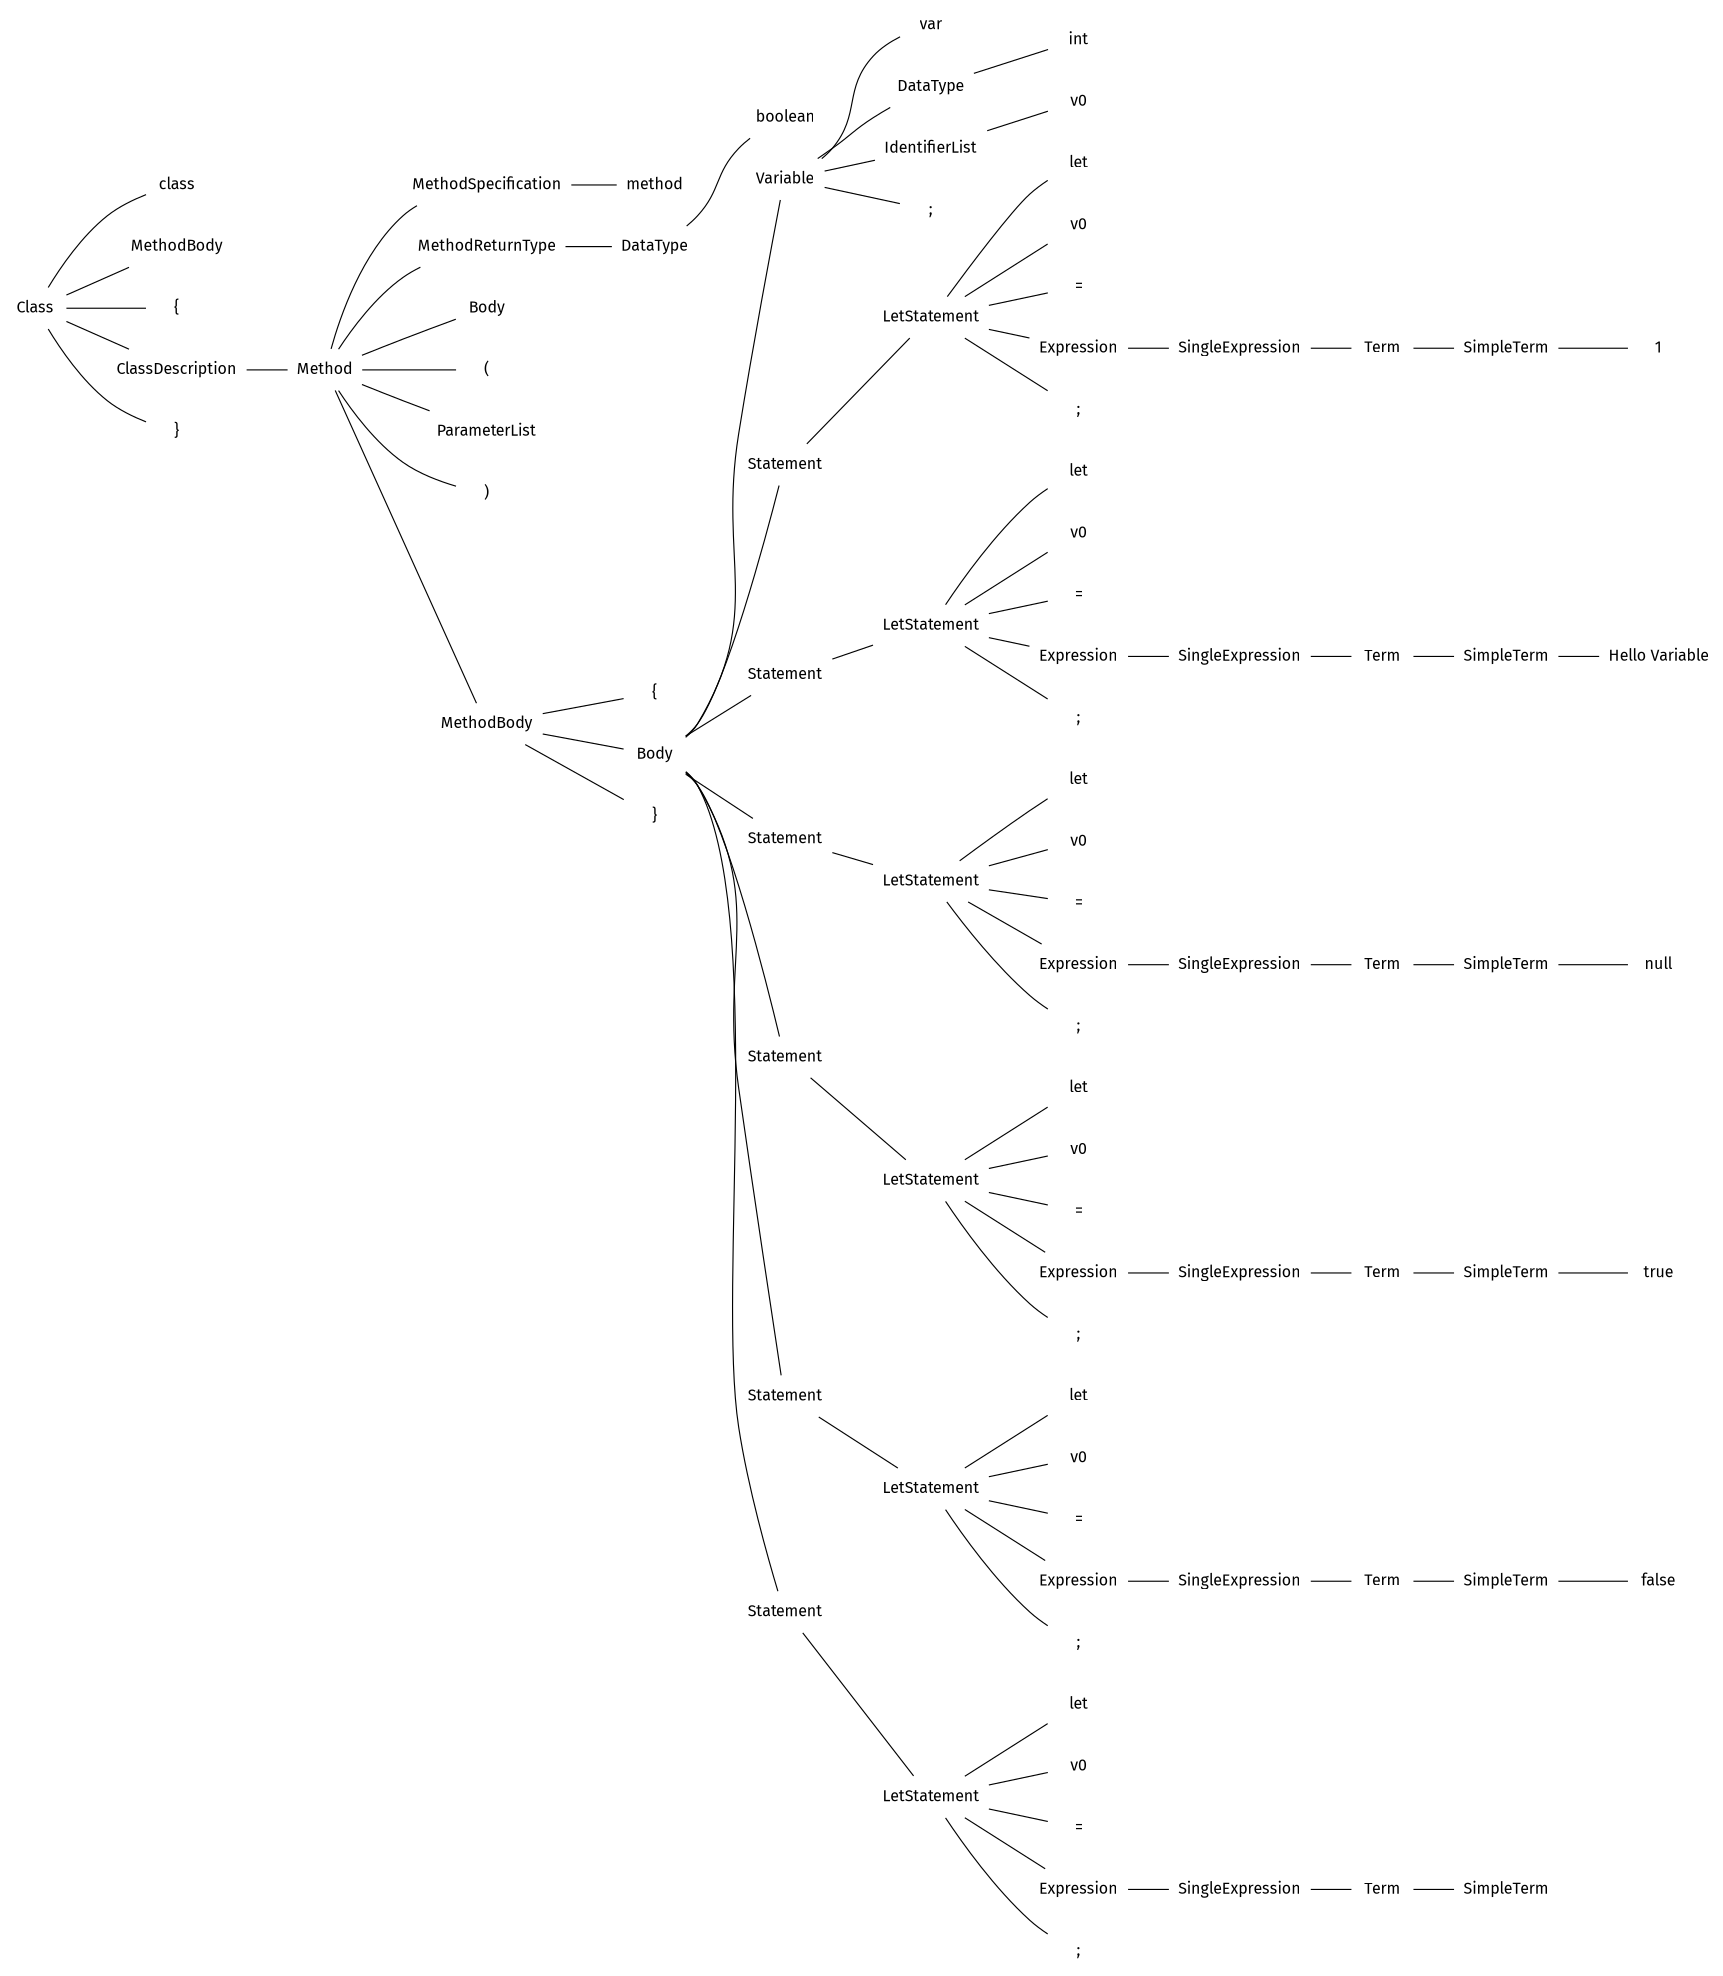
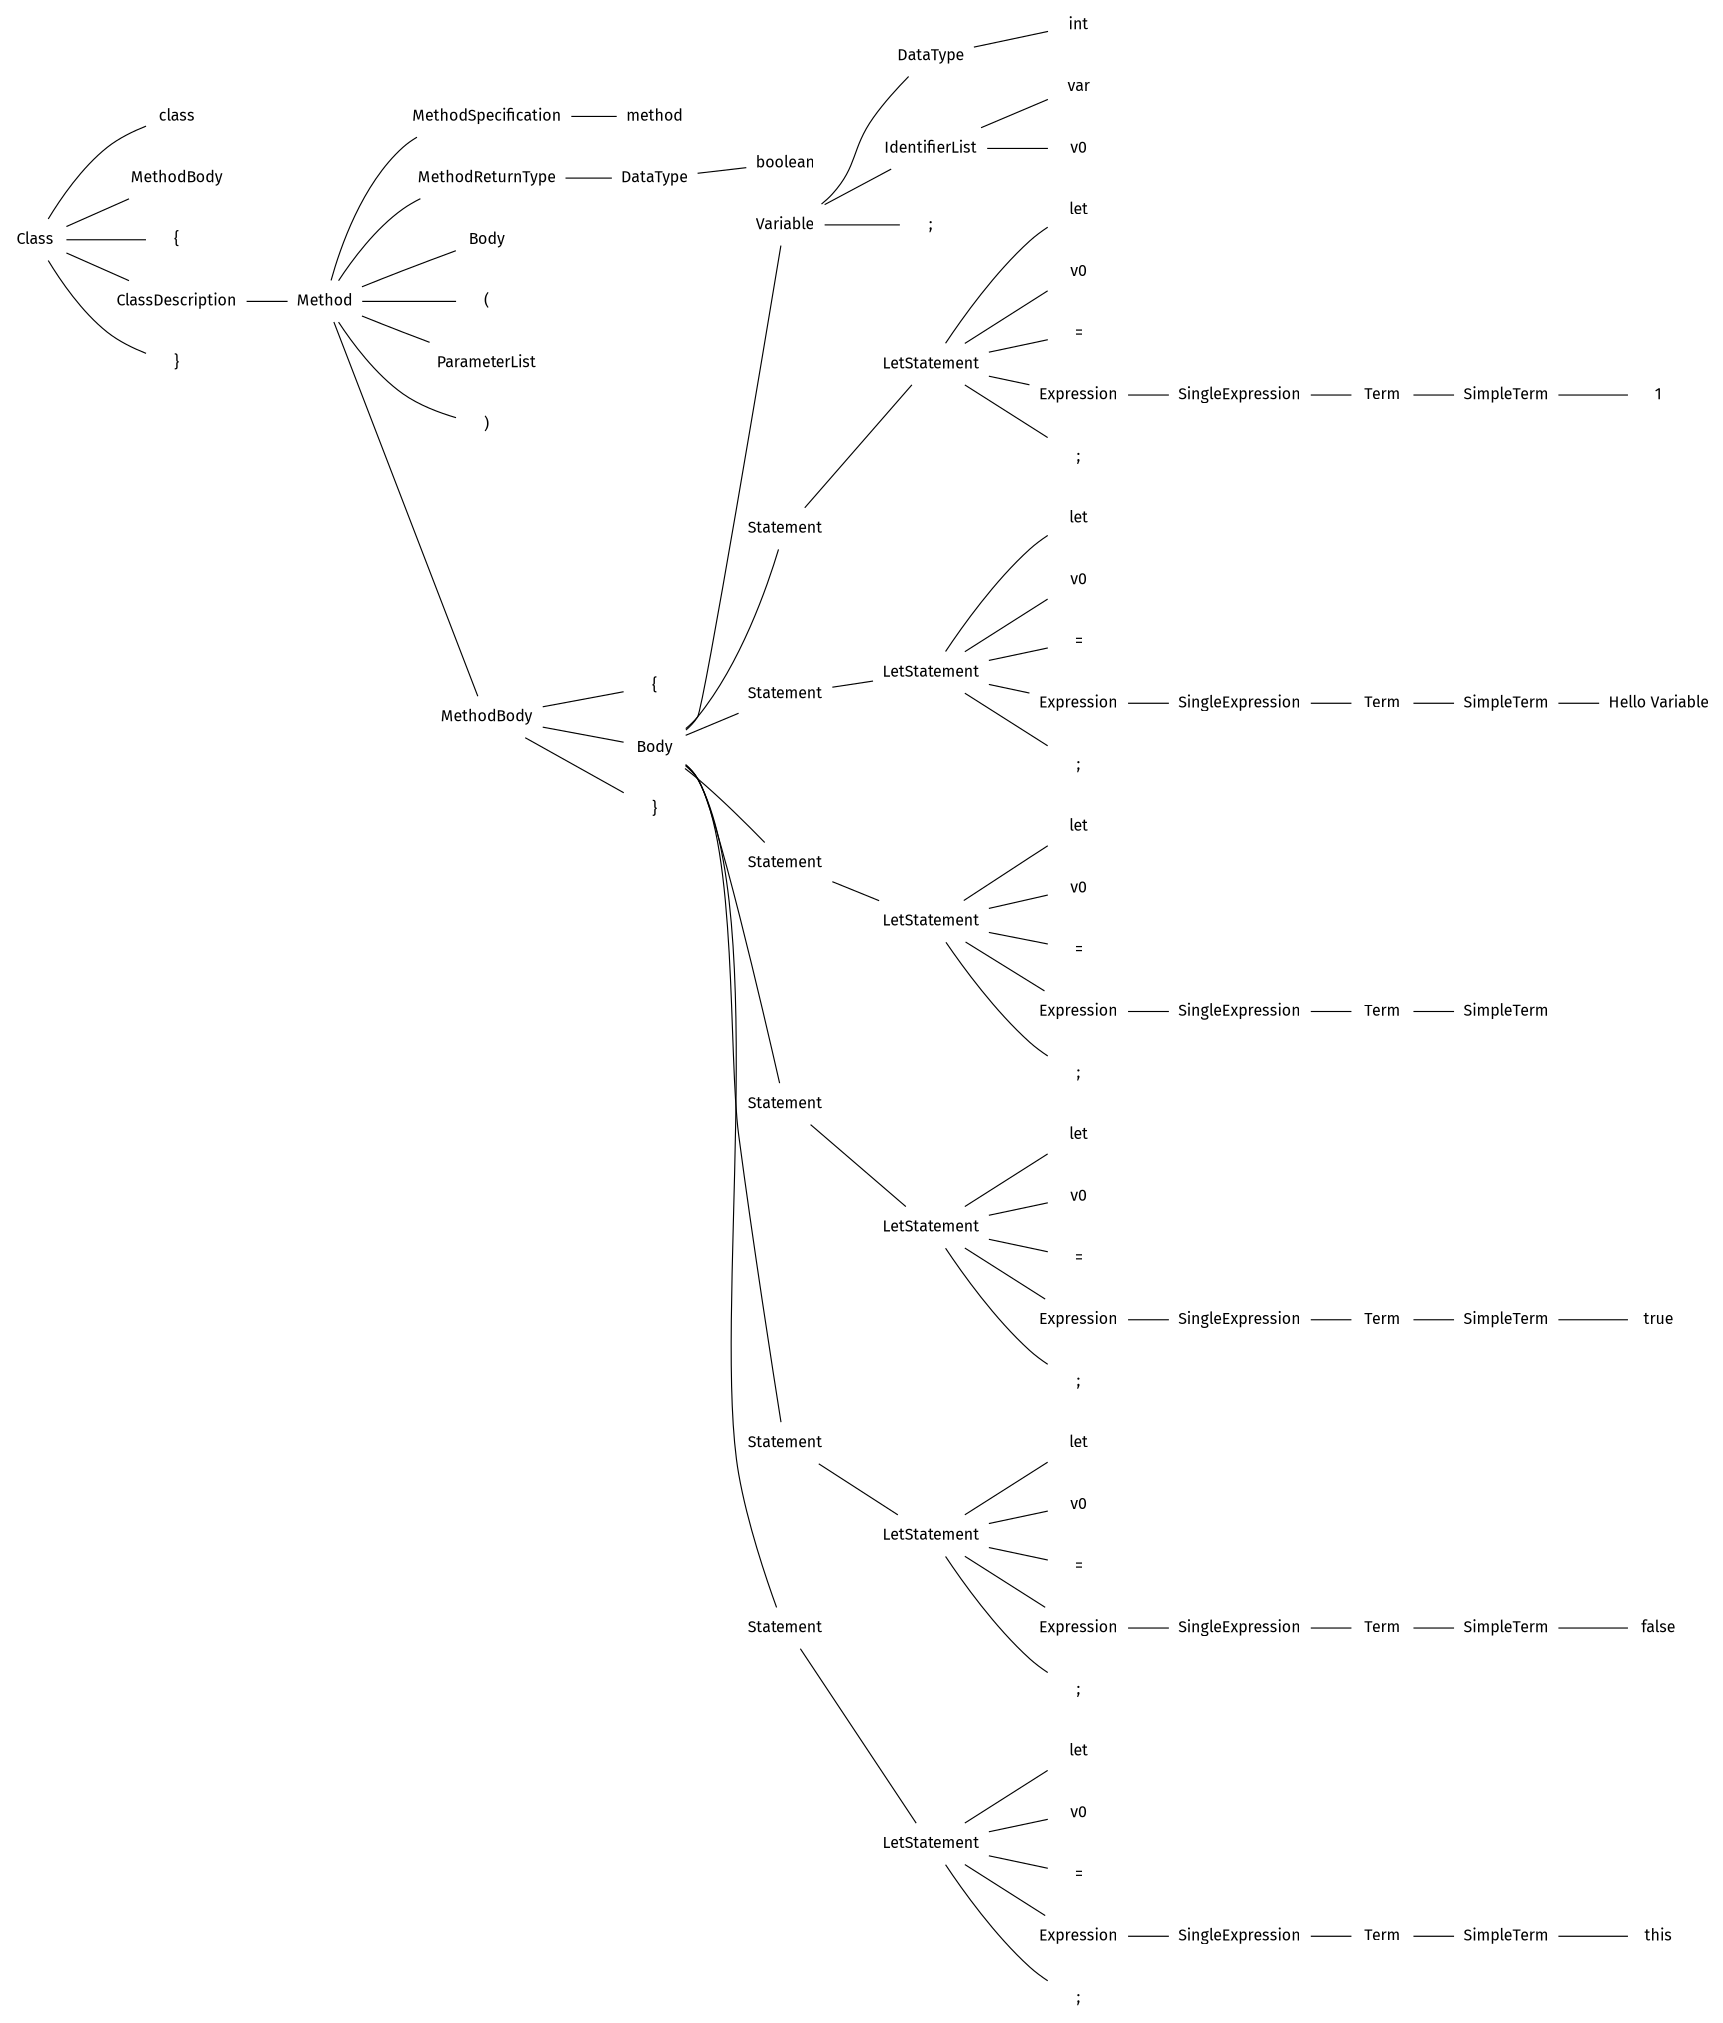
edge "var" -- "Variable": now "var" -- "IdentifierList"
node "null": removed
node "this": added
